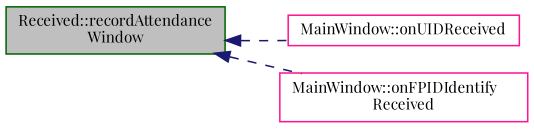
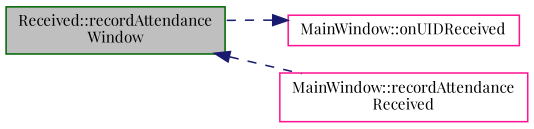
edge "MainWindow::onUIDReceived" -> "Received::recordAttendance Window": reversed
node "MainWindow::onFPIDIdentify Received": label "MainWindow::onFPIDIdentify Received" -> "MainWindow::recordAttendance Received"
